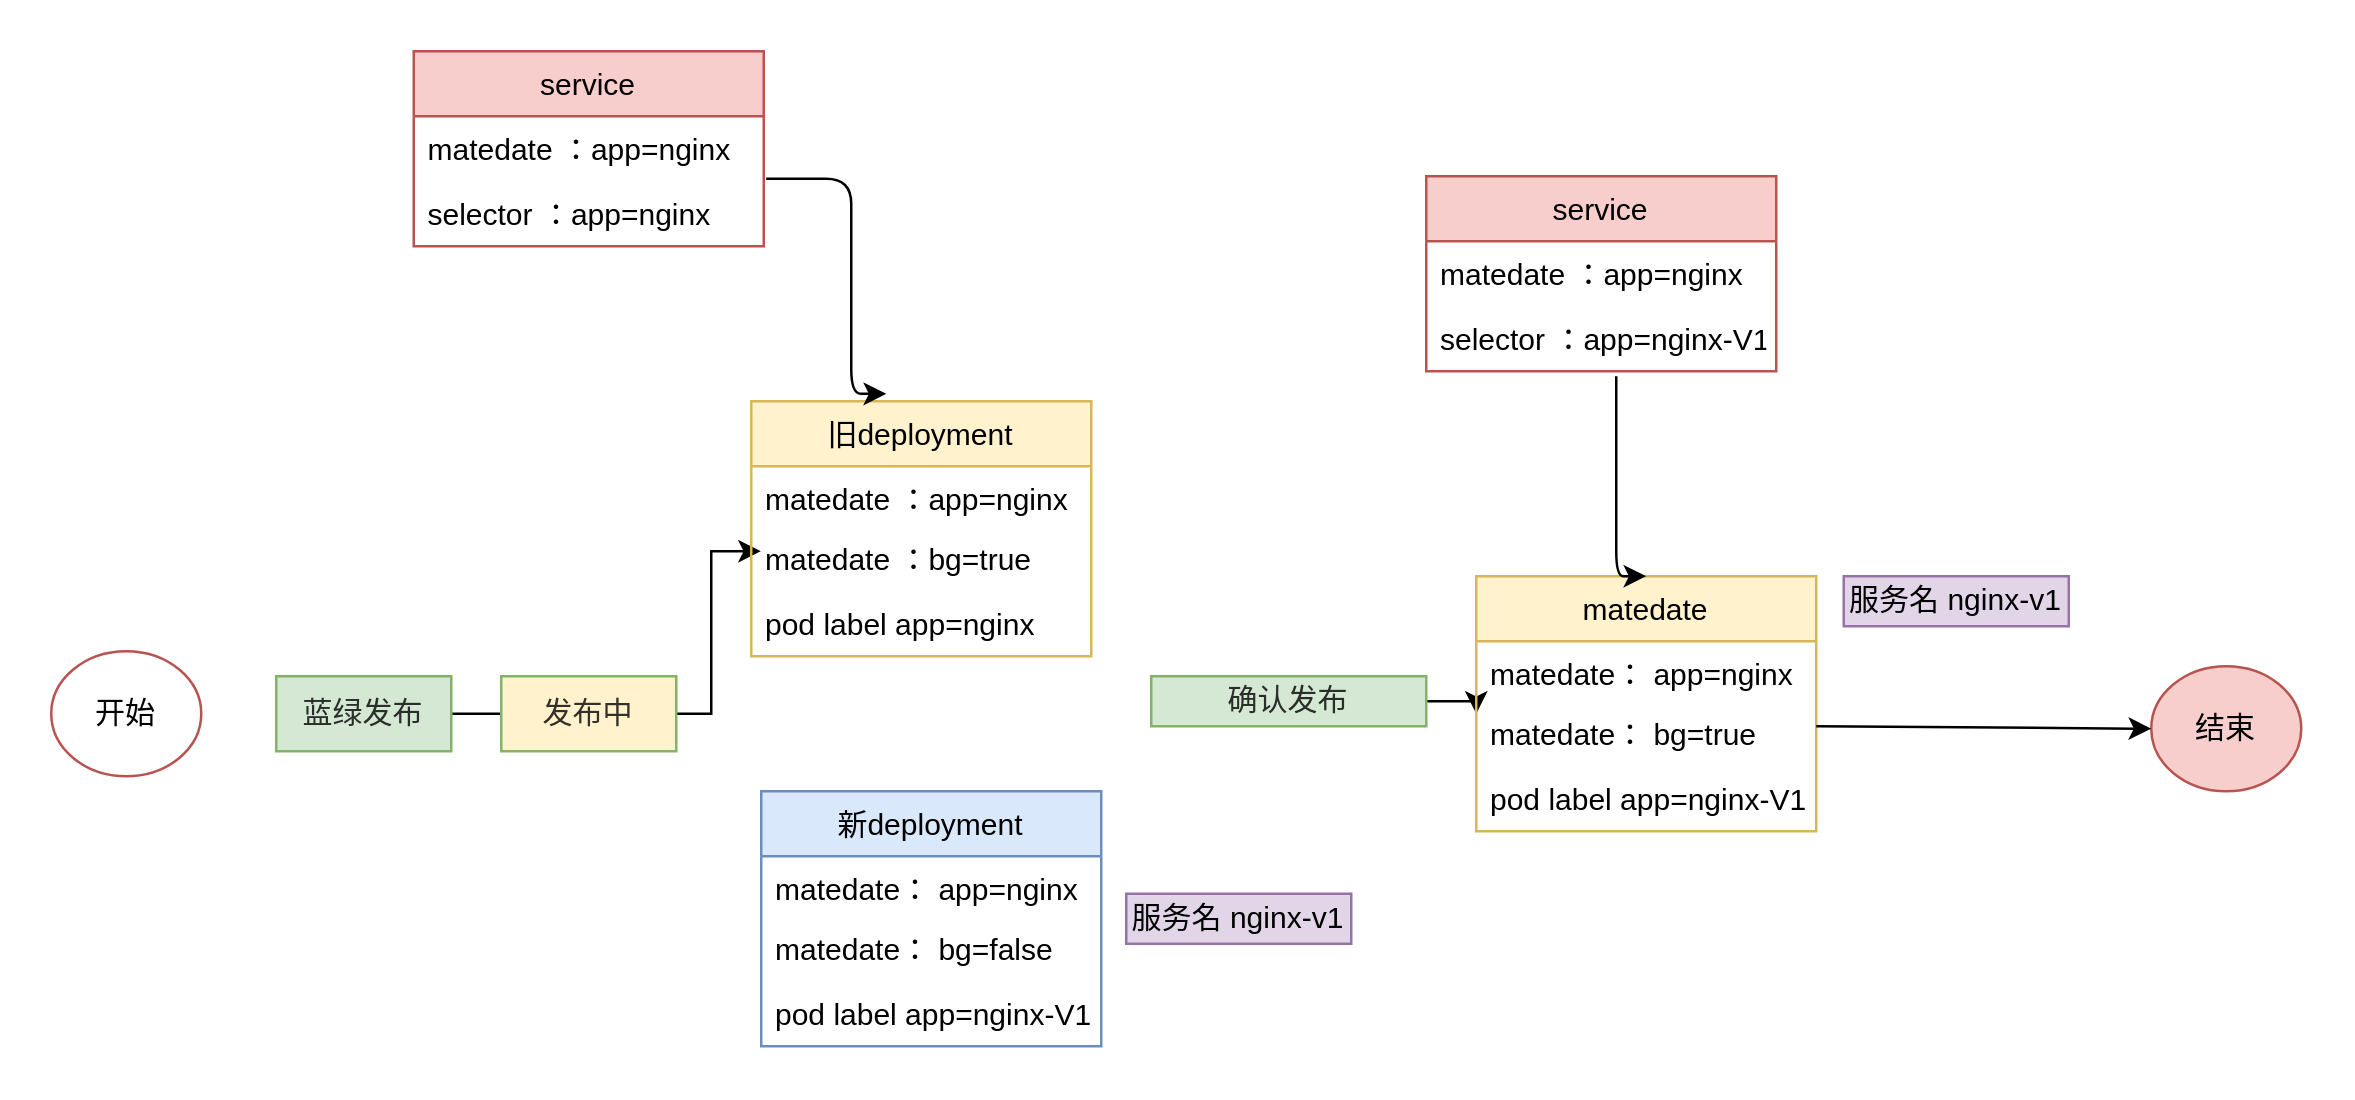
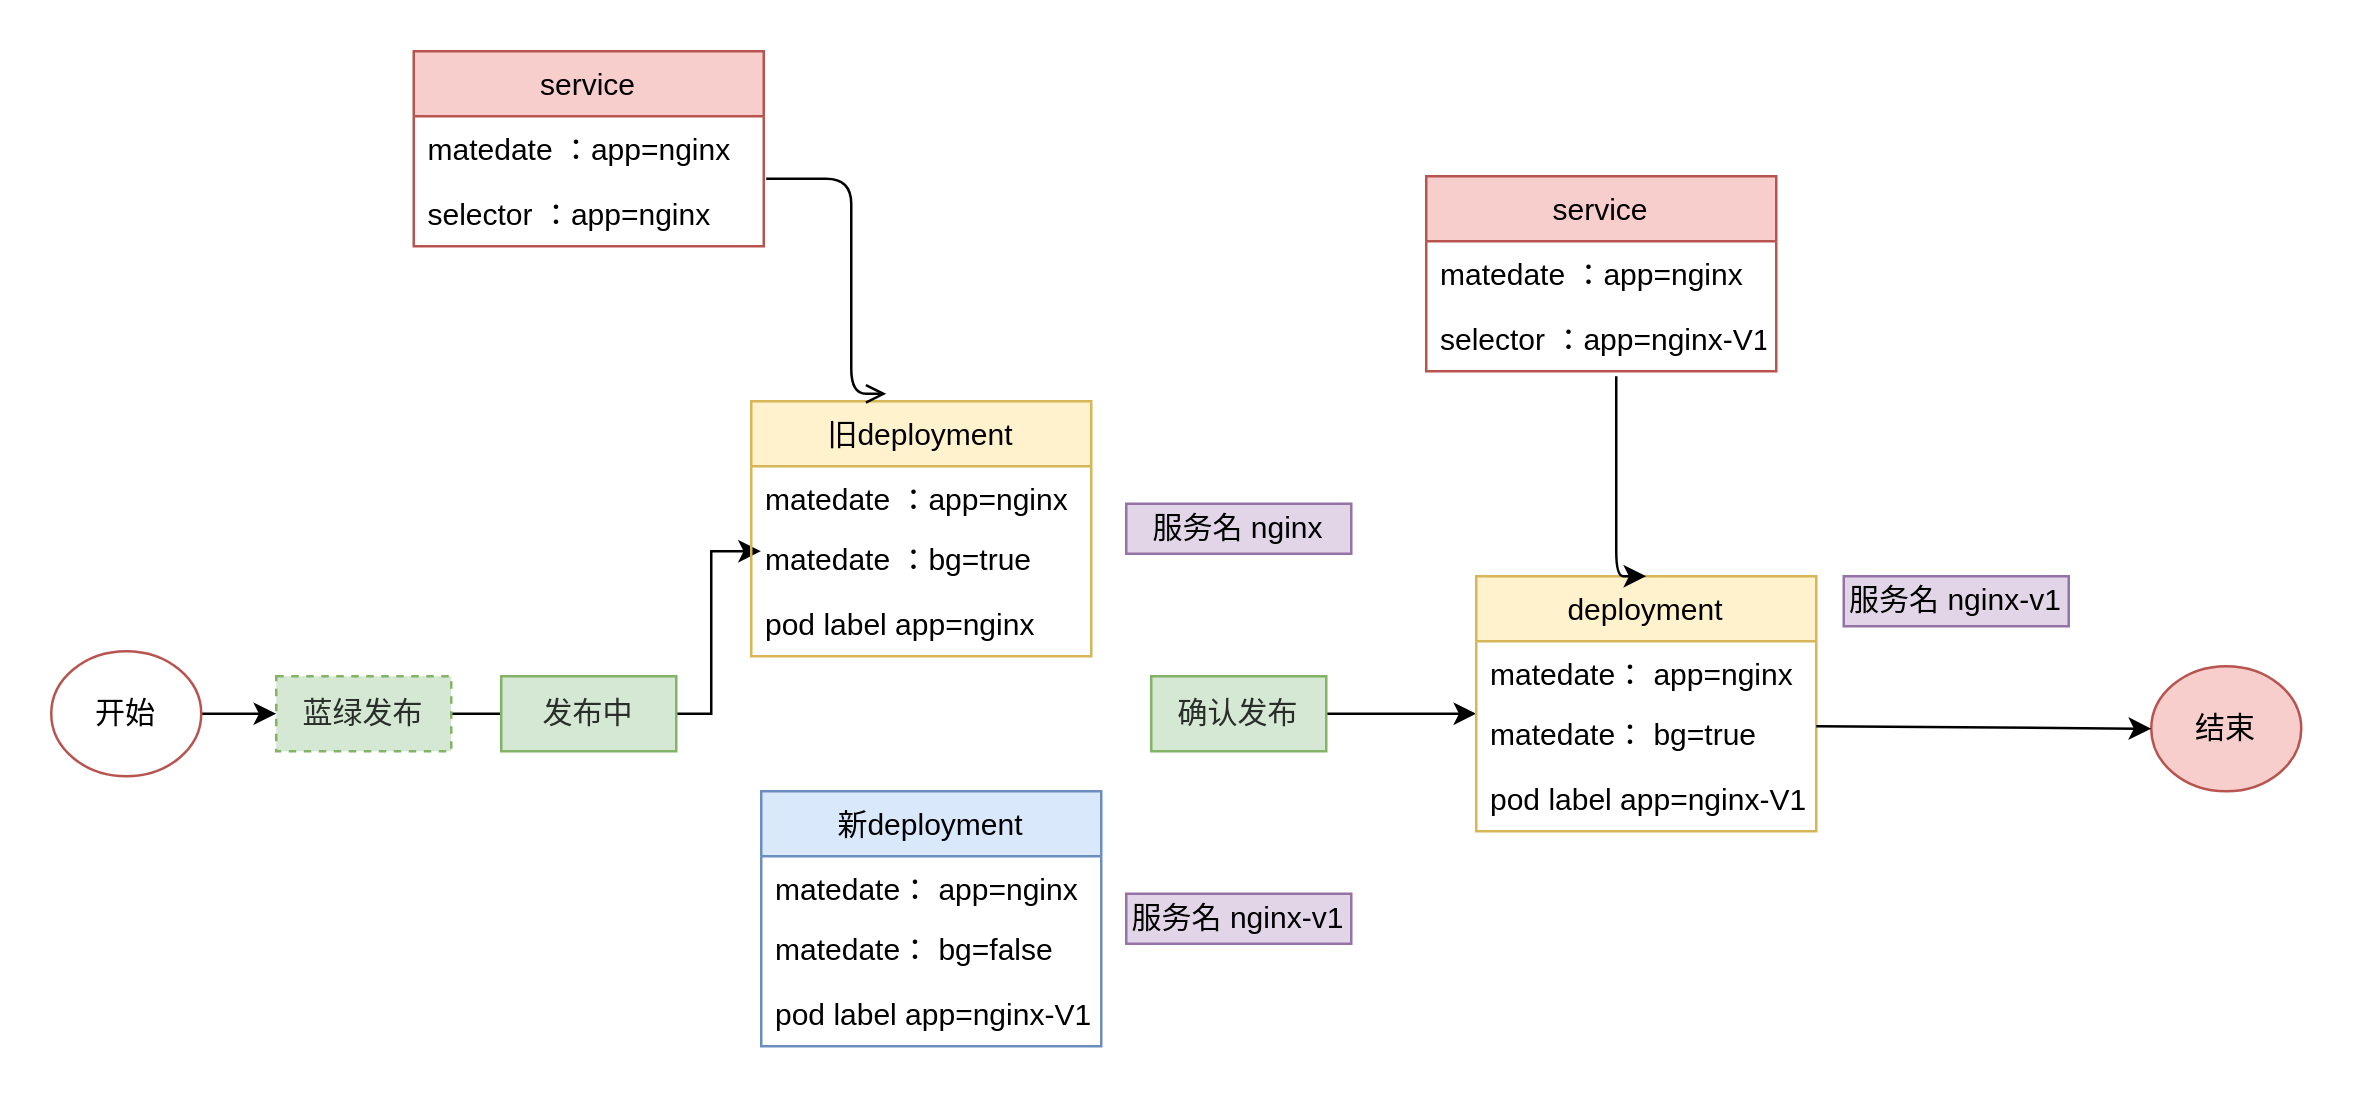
edge "selector ：app=nginx" -> "旧deployment": arrowhead classic -> open
node "服务名 nginx": added
node "matedate": label "matedate" -> "deployment"
node "确认发布": size 275x50 -> 175x75
edge "开始" -> "蓝绿发布": added
node "蓝绿发布": style solid -> dashed
node "发布中": fillcolor #fff2cc -> #d5e8d4
